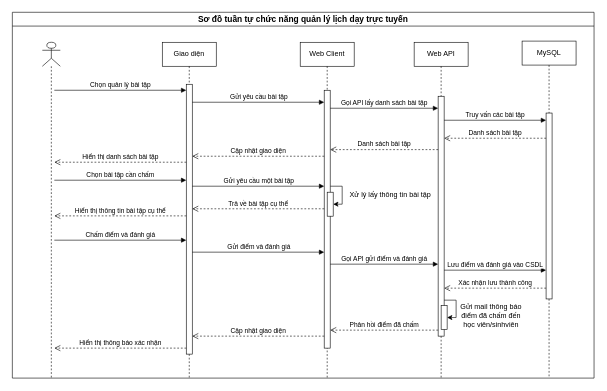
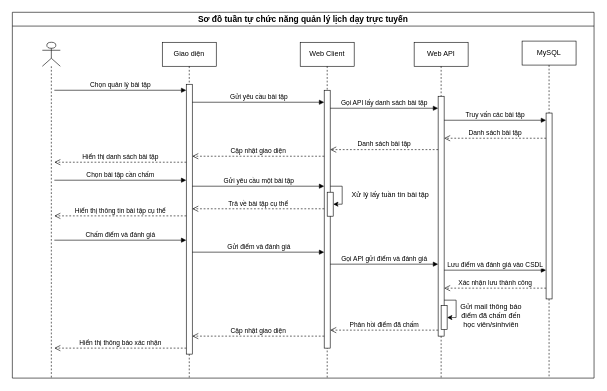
node "Xử lý lấy thông tin bài tập": label "Xử lý lấy thông tin bài tập" -> "Xử lý lấy tuần tin bài tập"
